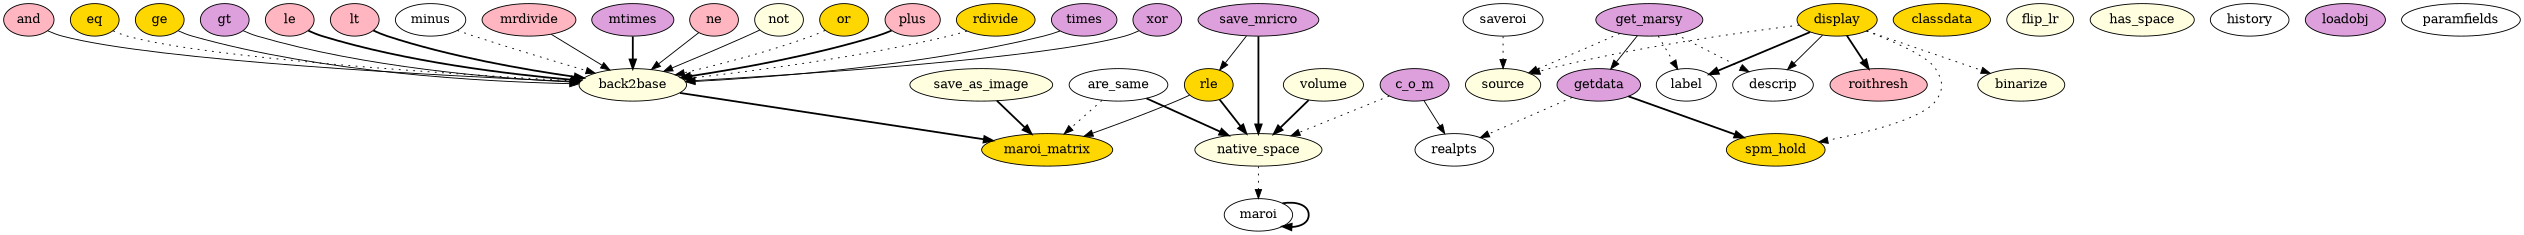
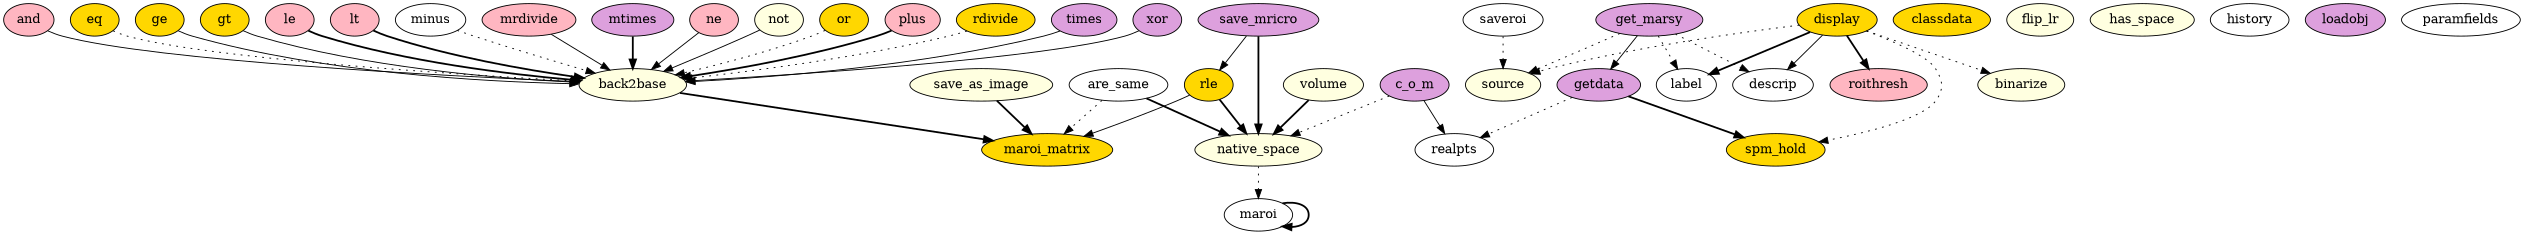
node "gt": fillcolor plum -> gold
